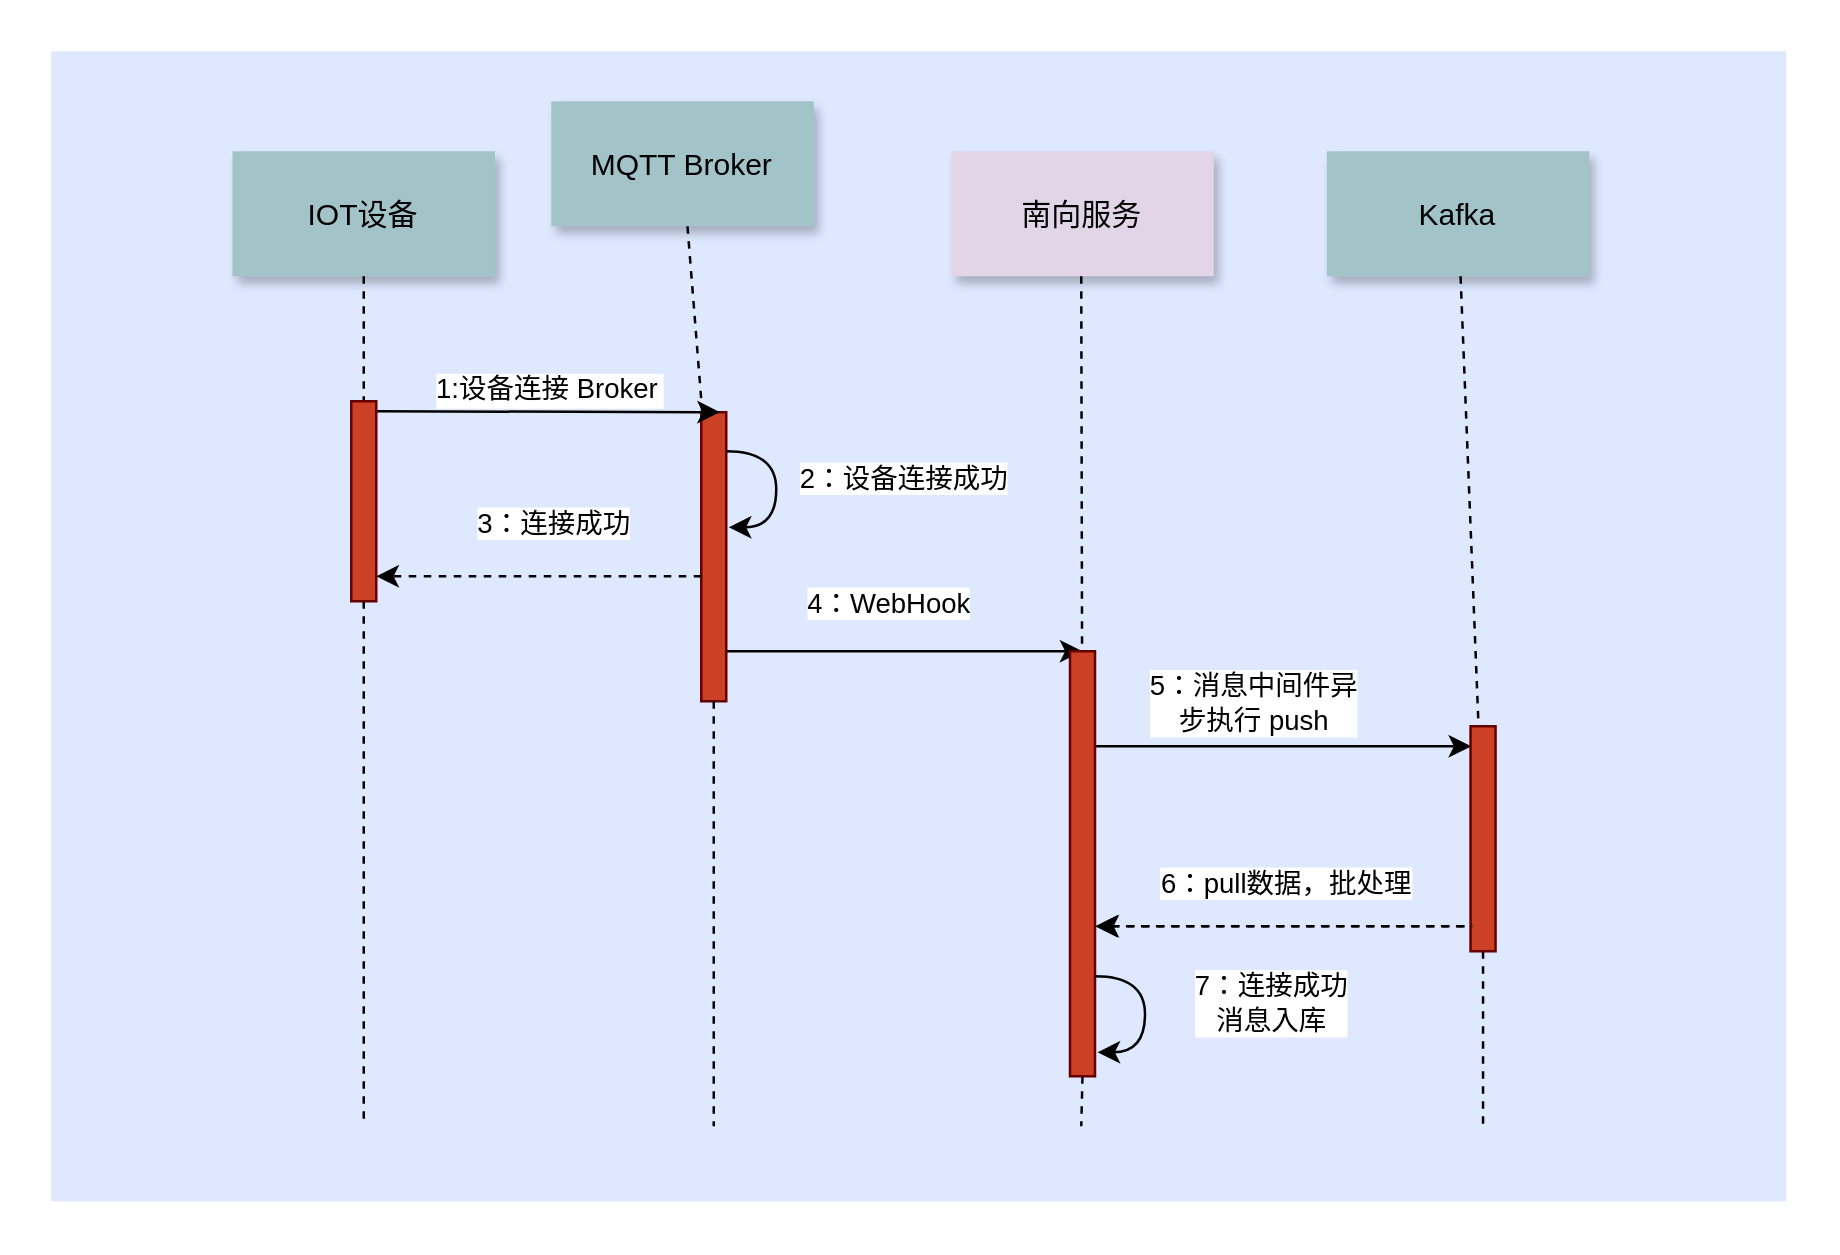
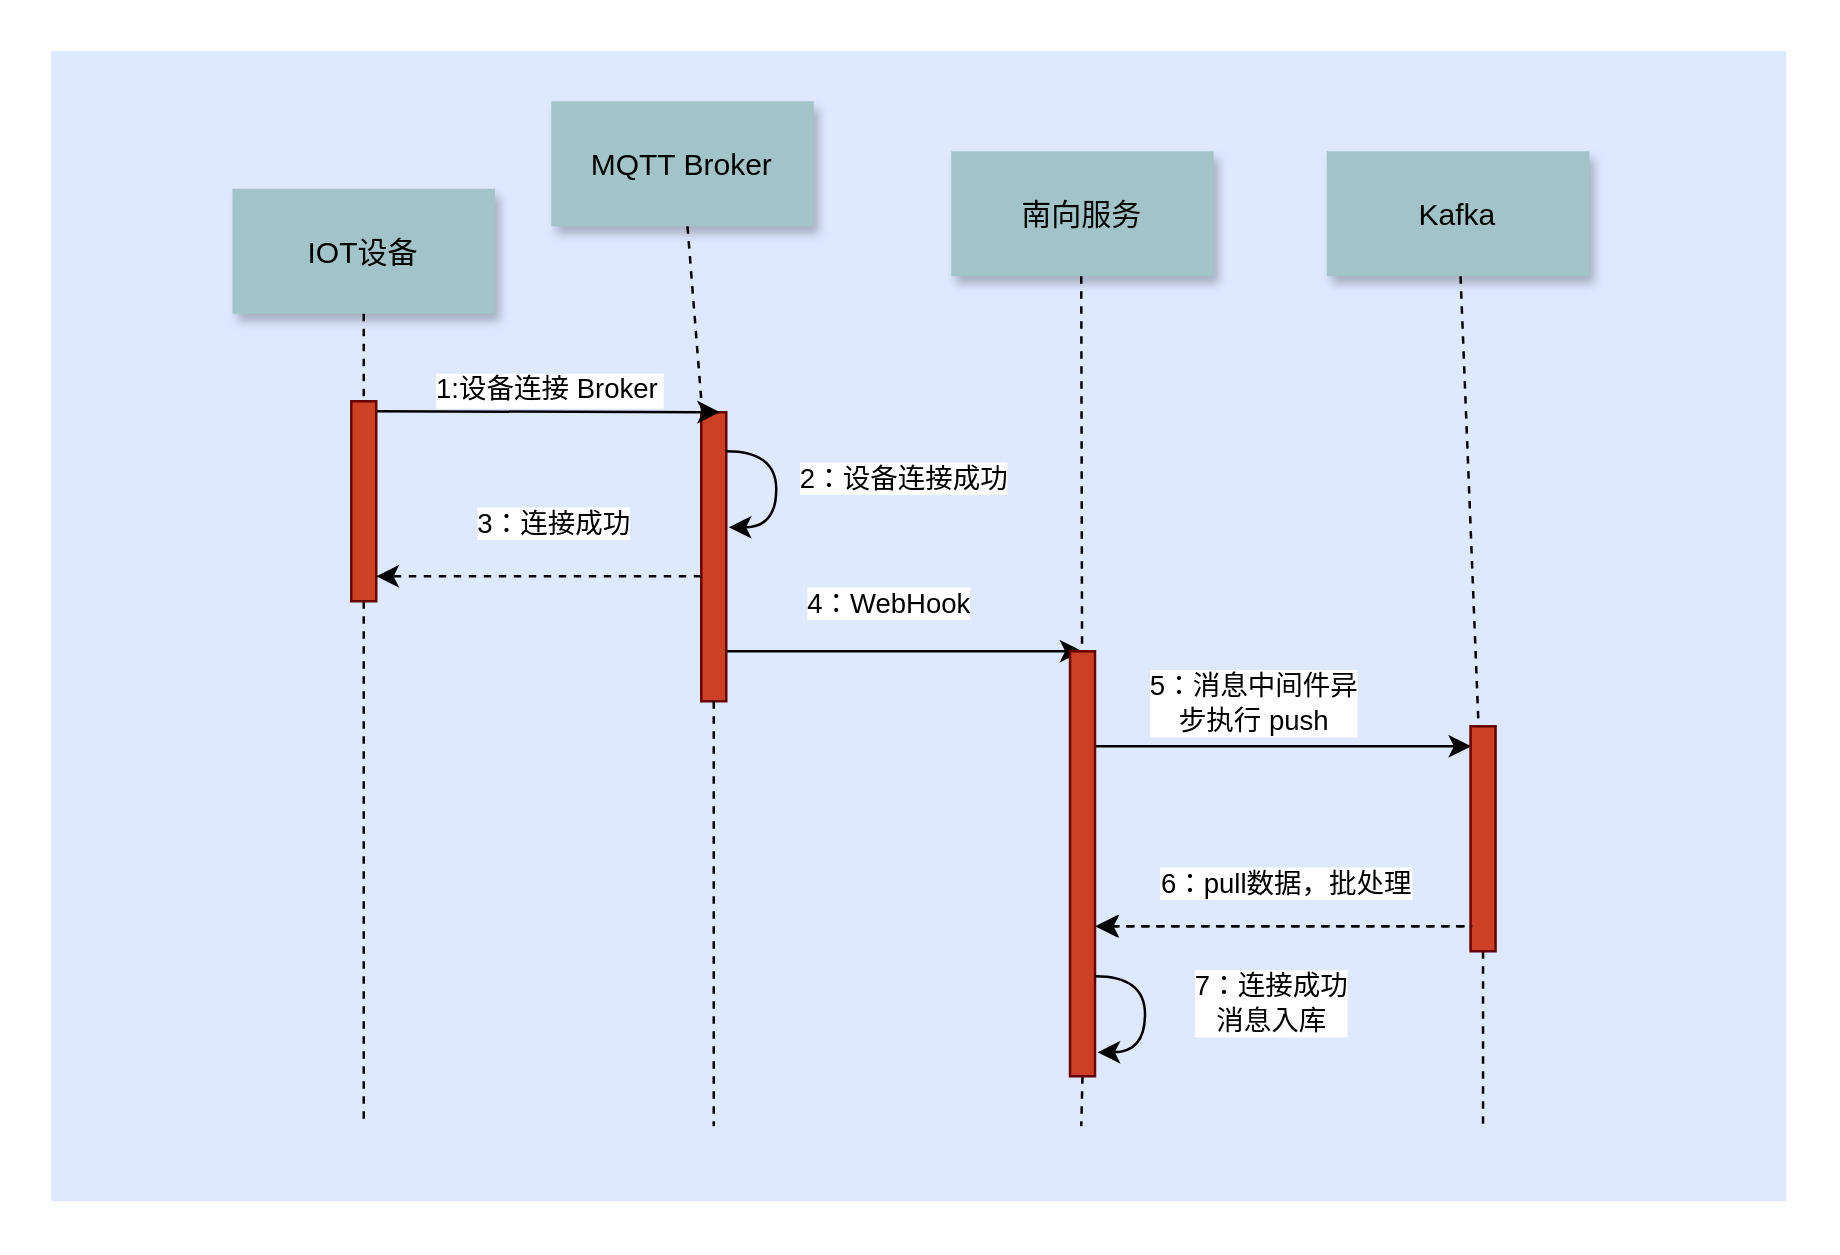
node "IOT设备": moved (364, 214) -> (364, 251)
node "南向服务": fillcolor #e1d5e7 -> #a2c4c9
